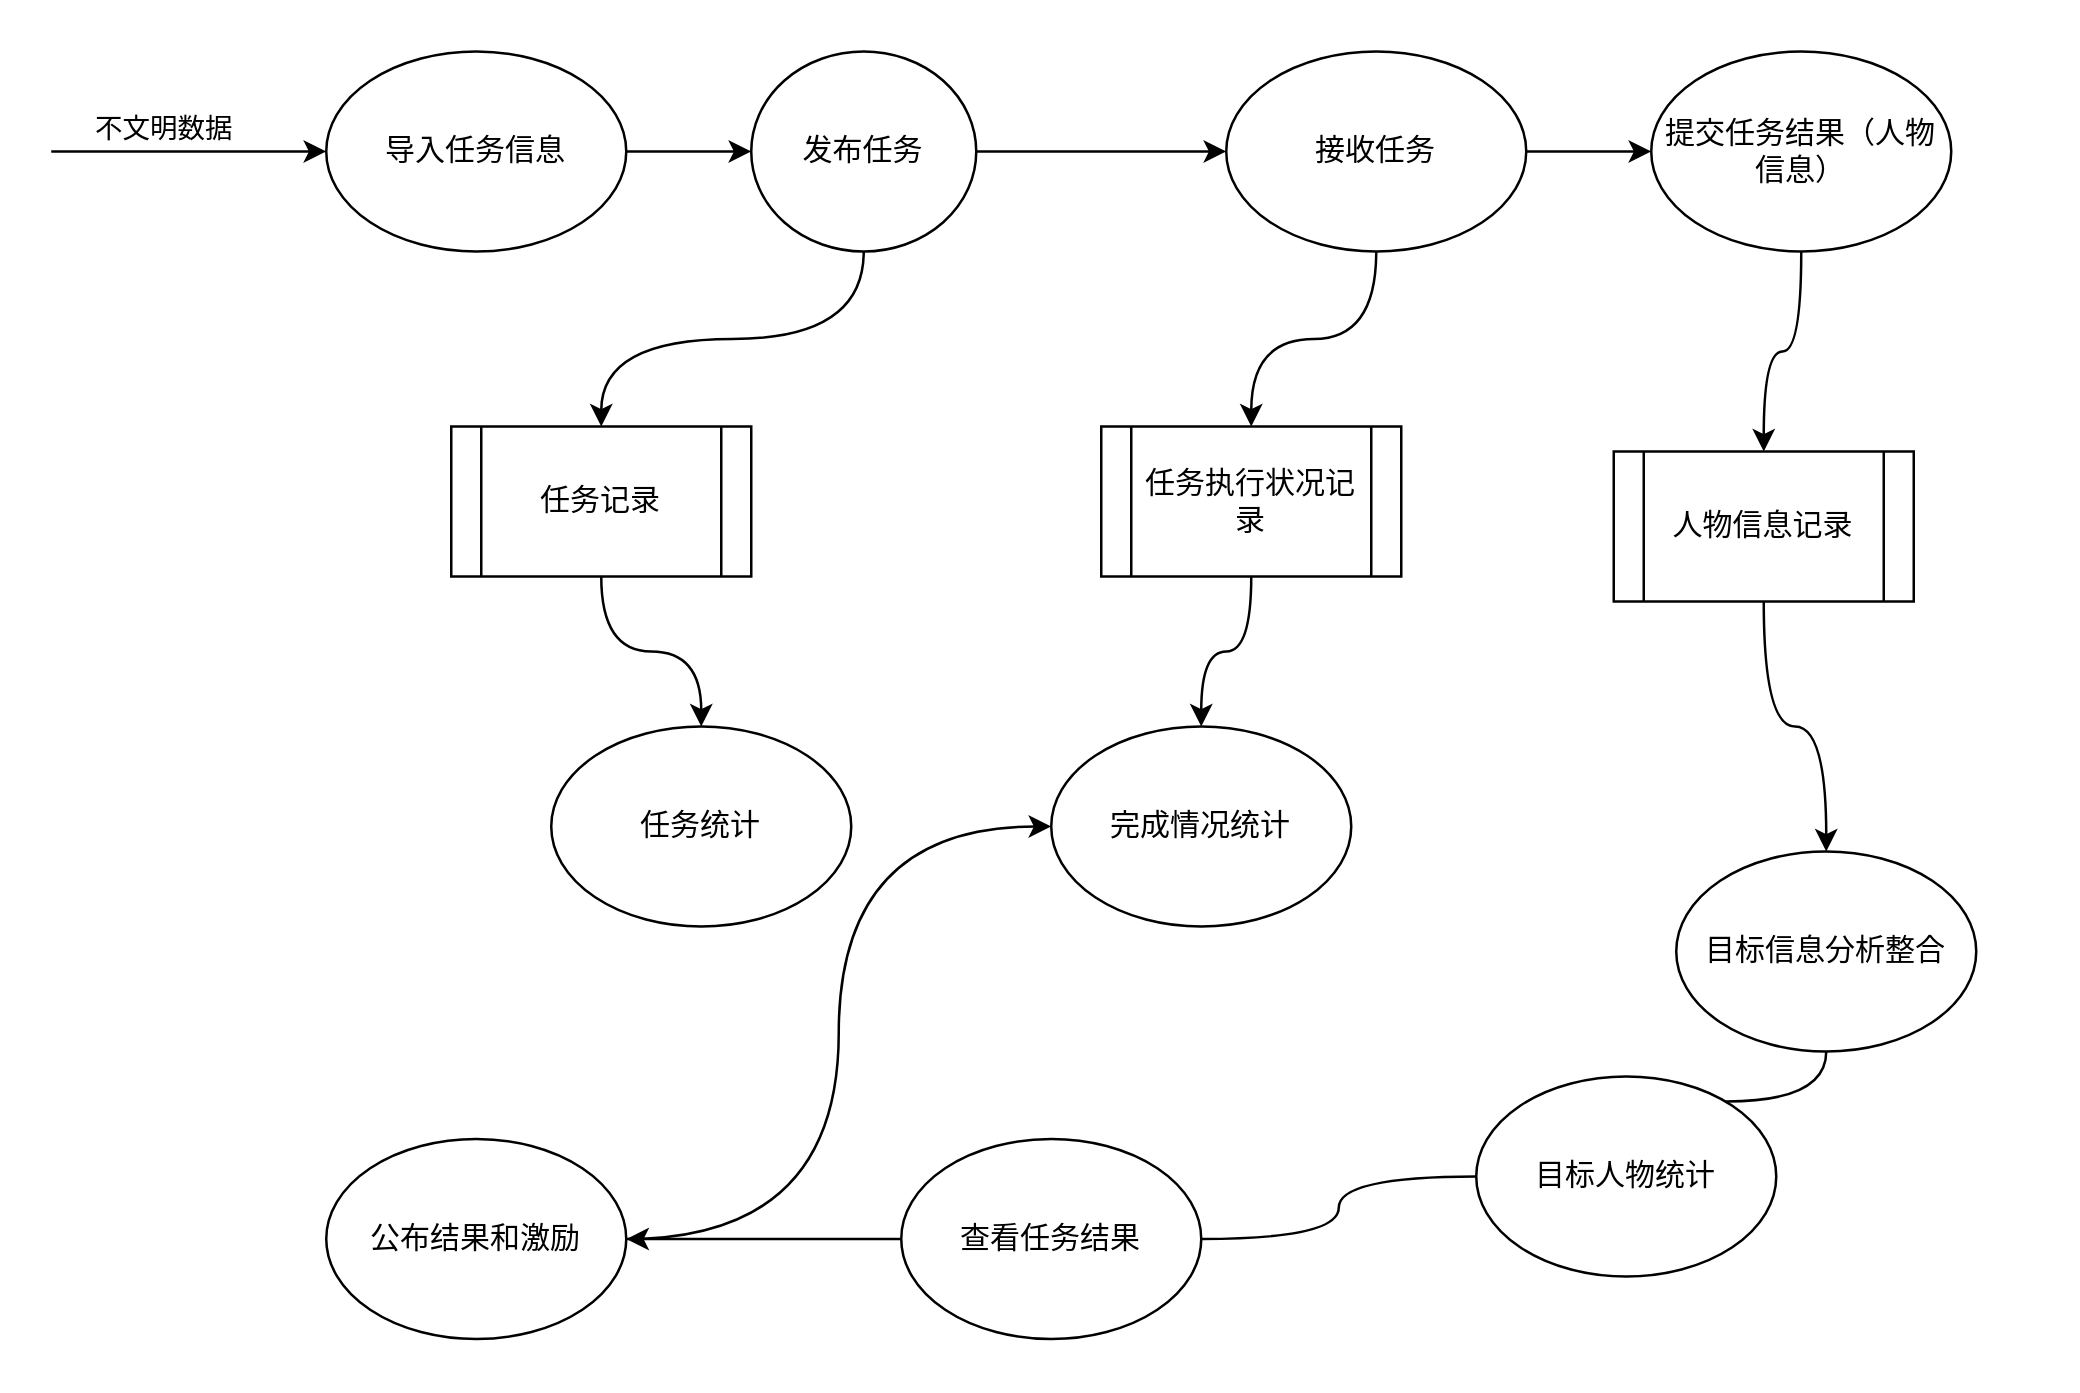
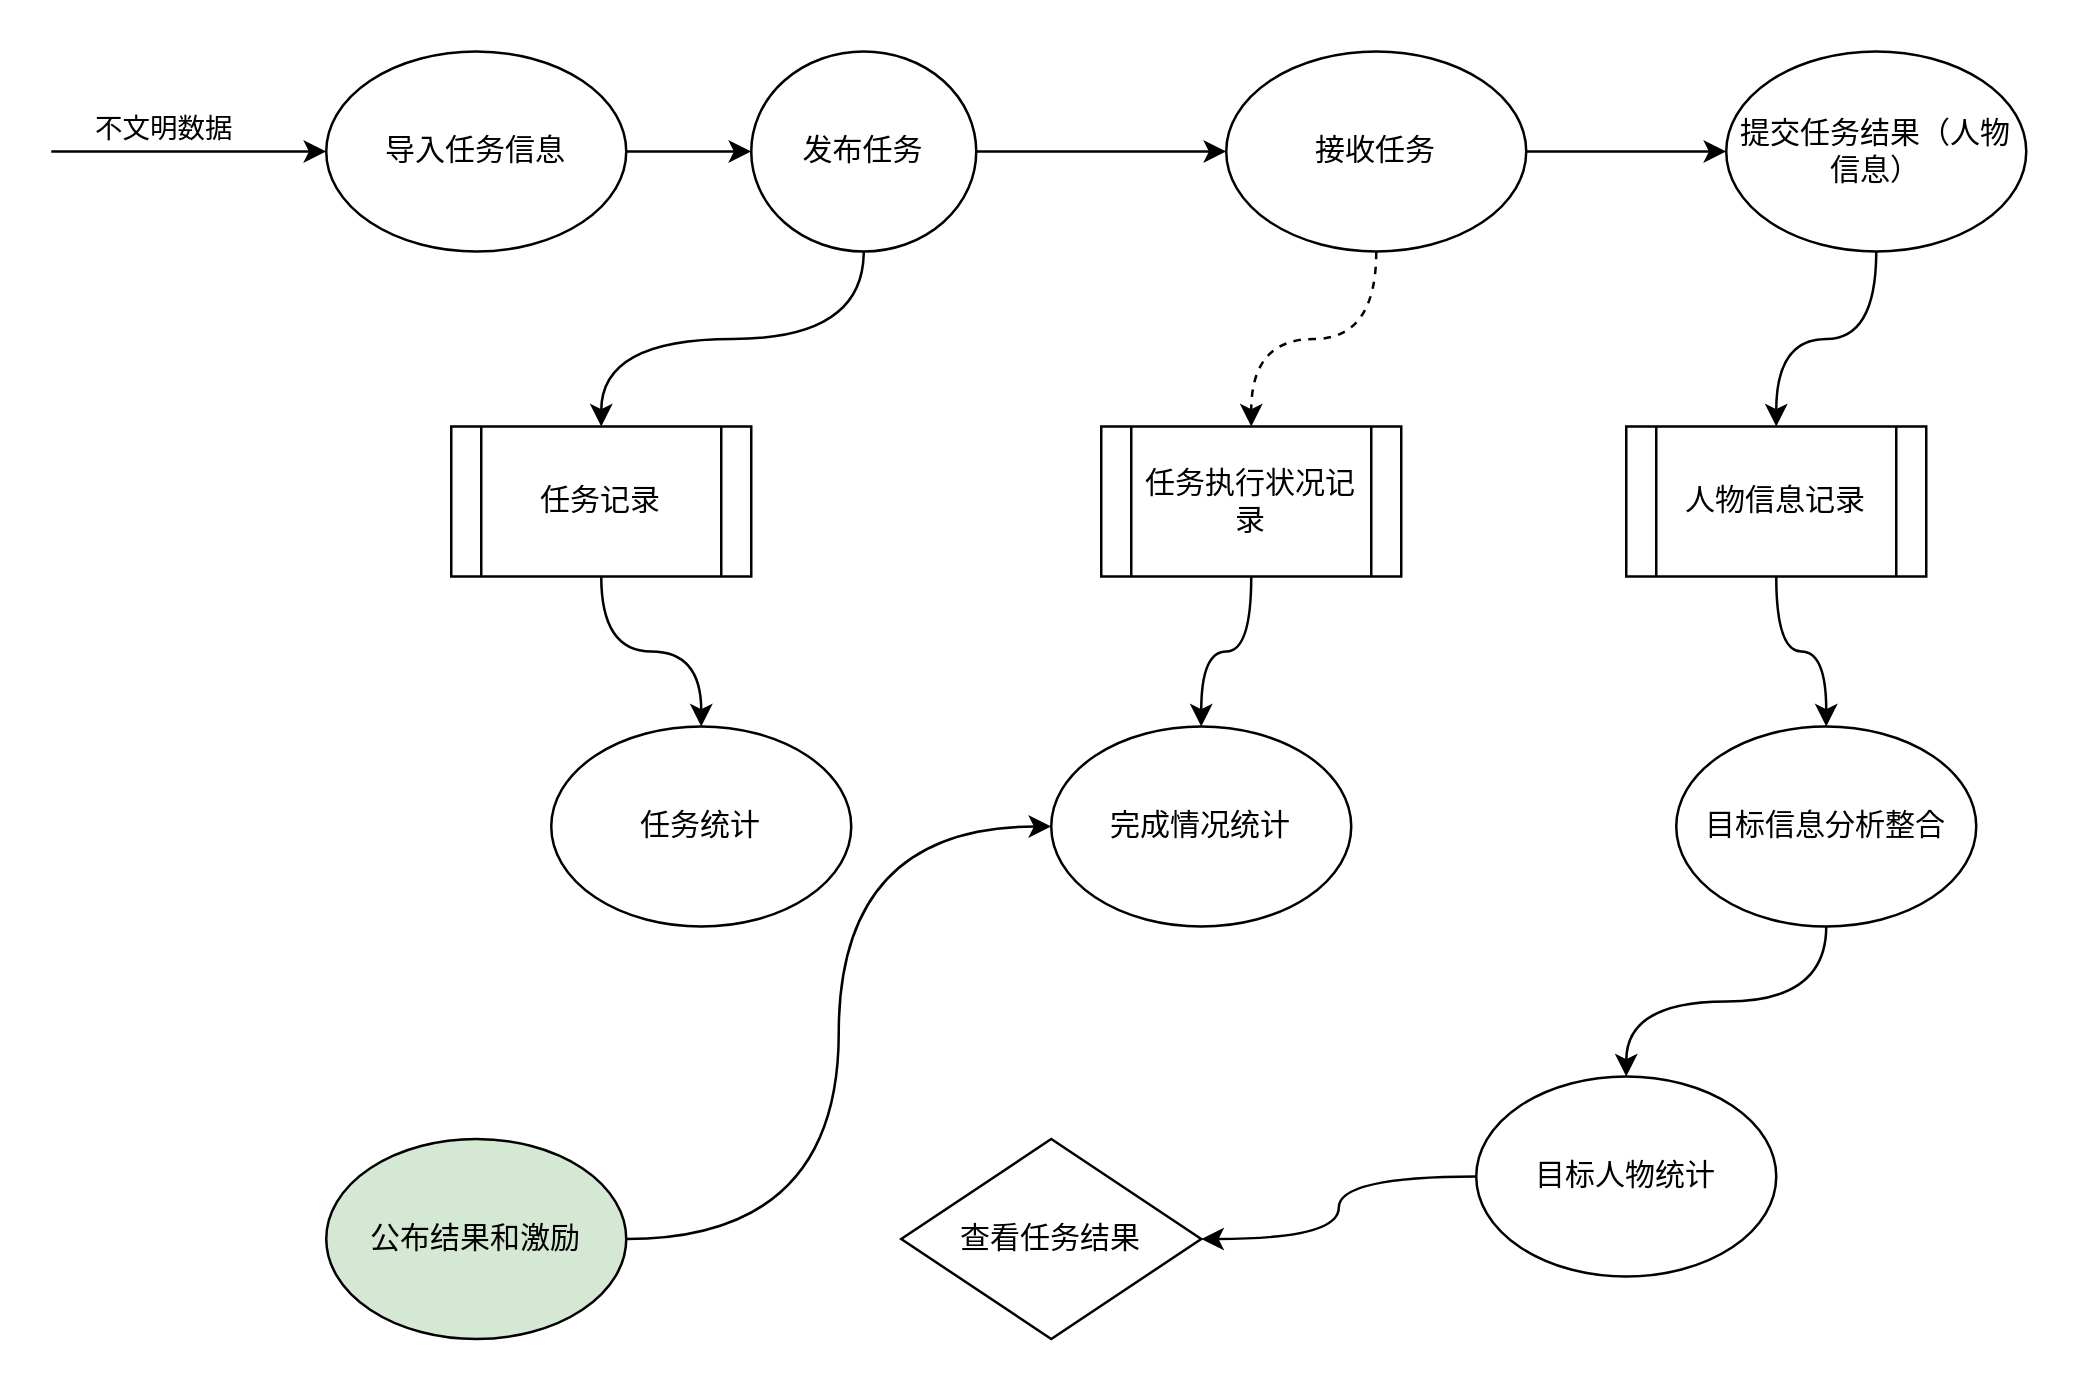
node "提交任务结果（人物信息）": moved (1801, 151) -> (1876, 151)
edge "接收任务" -> "任务执行状况记录": style solid -> dashed
node "人物信息记录": moved (1764, 526) -> (1776, 501)
node "目标信息分析整合": moved (1826, 951) -> (1826, 826)
node "公布结果和激励": fillcolor #ffffff -> #d5e8d4
edge "查看任务结果" -> "公布结果和激励": removed
node "查看任务结果": shape ellipse -> diamond
edge "目标人物统计" -- "查看任务结果": arrowhead none -> classic
